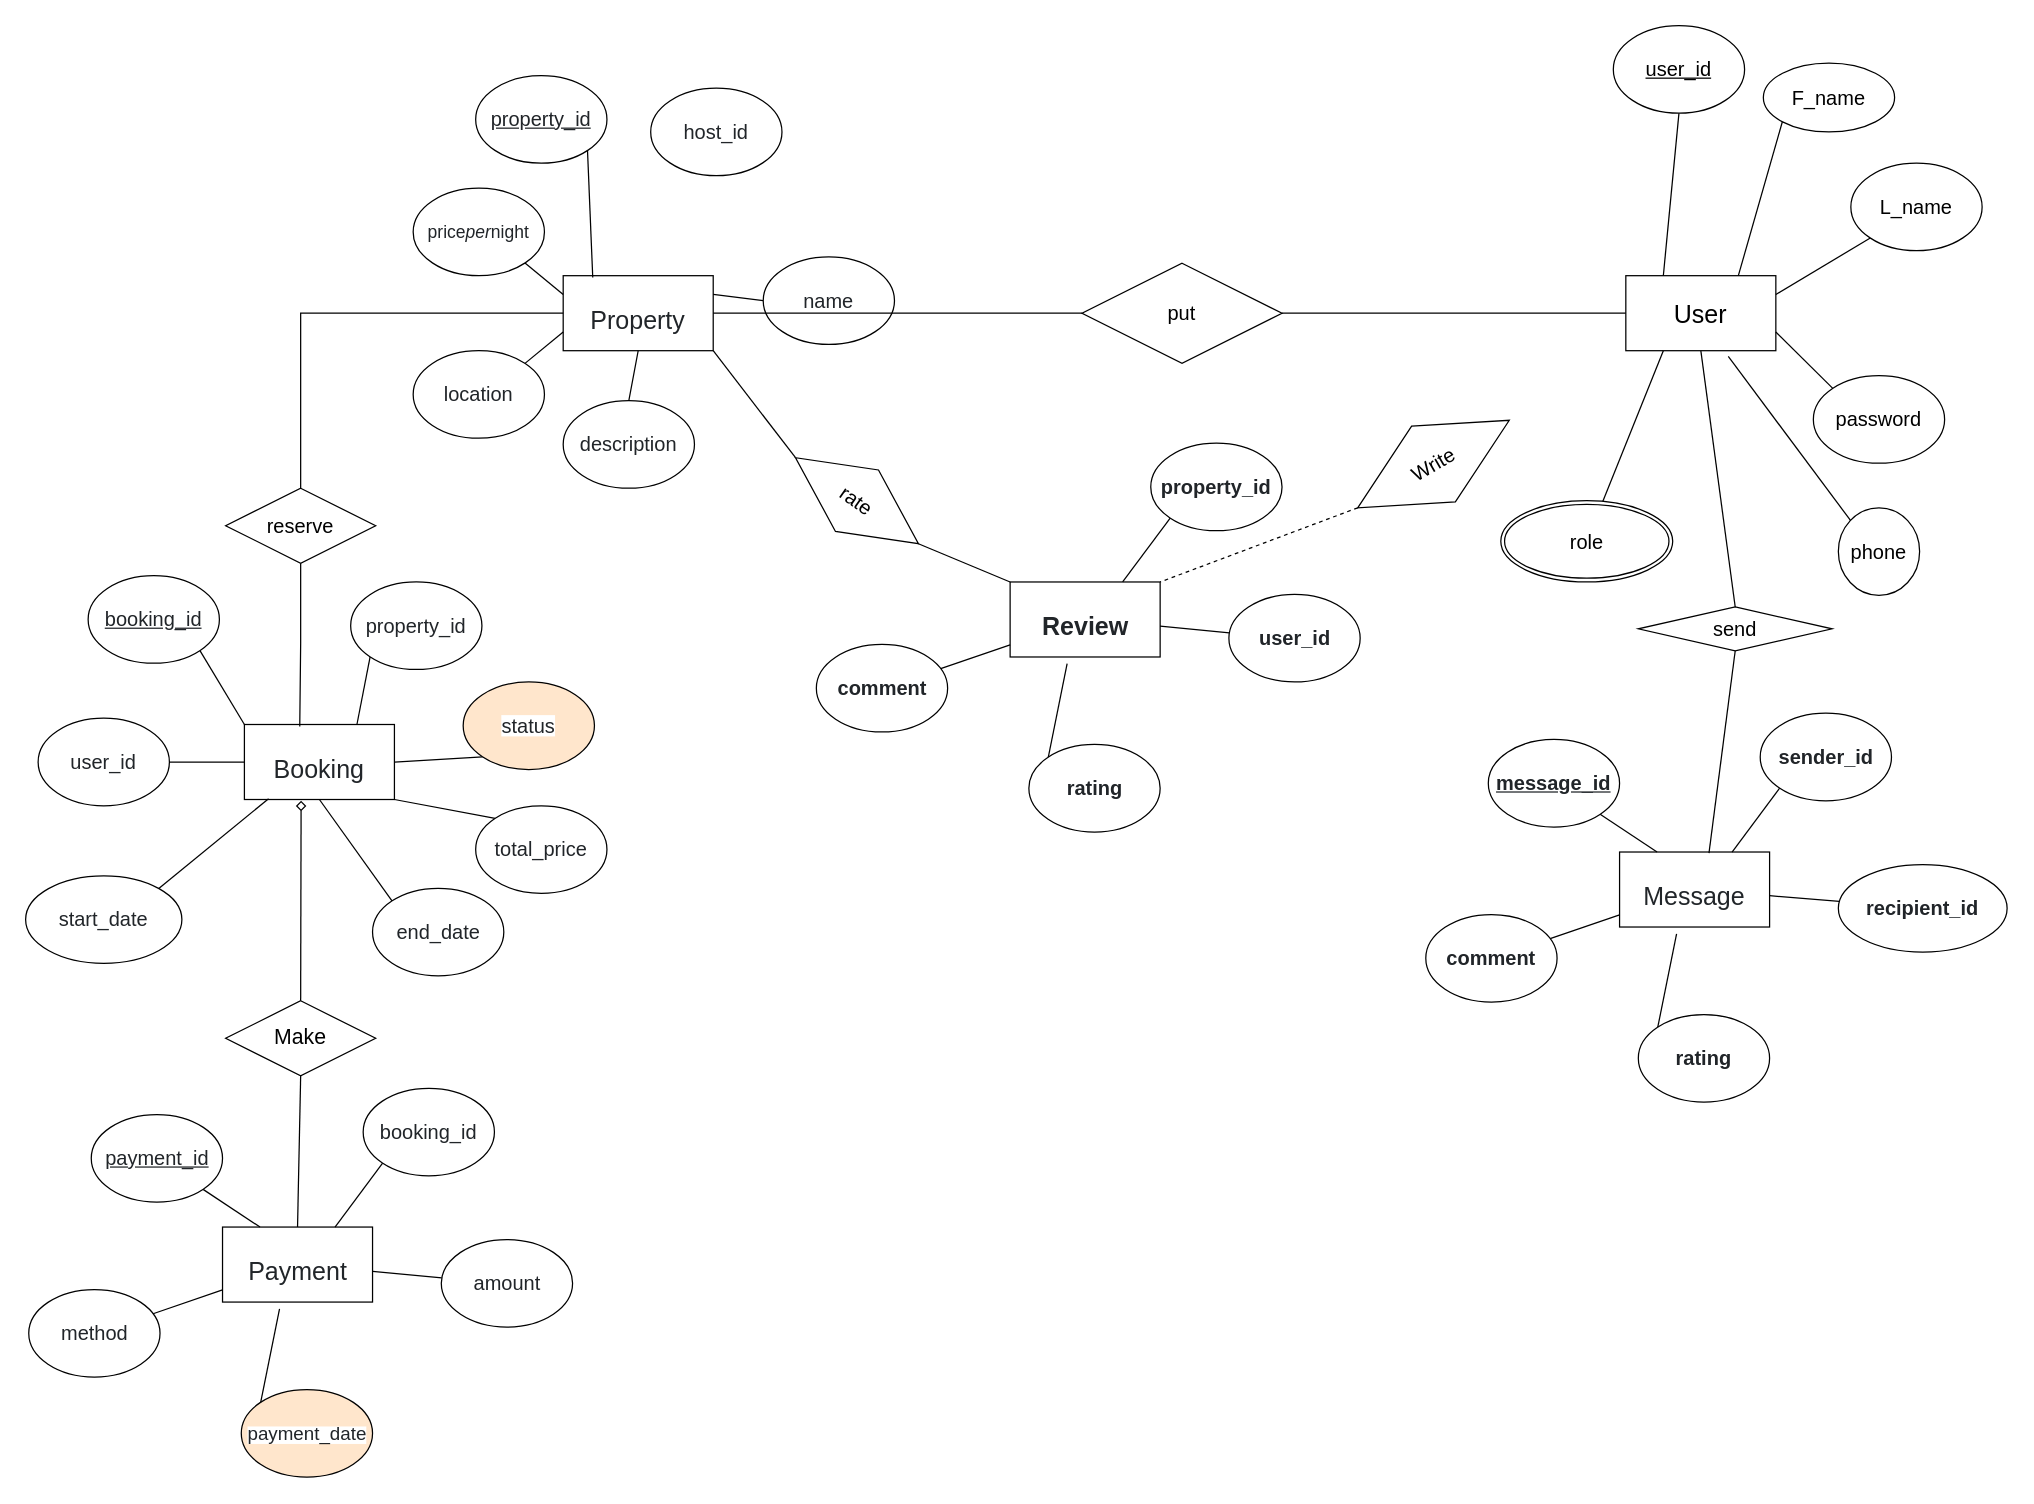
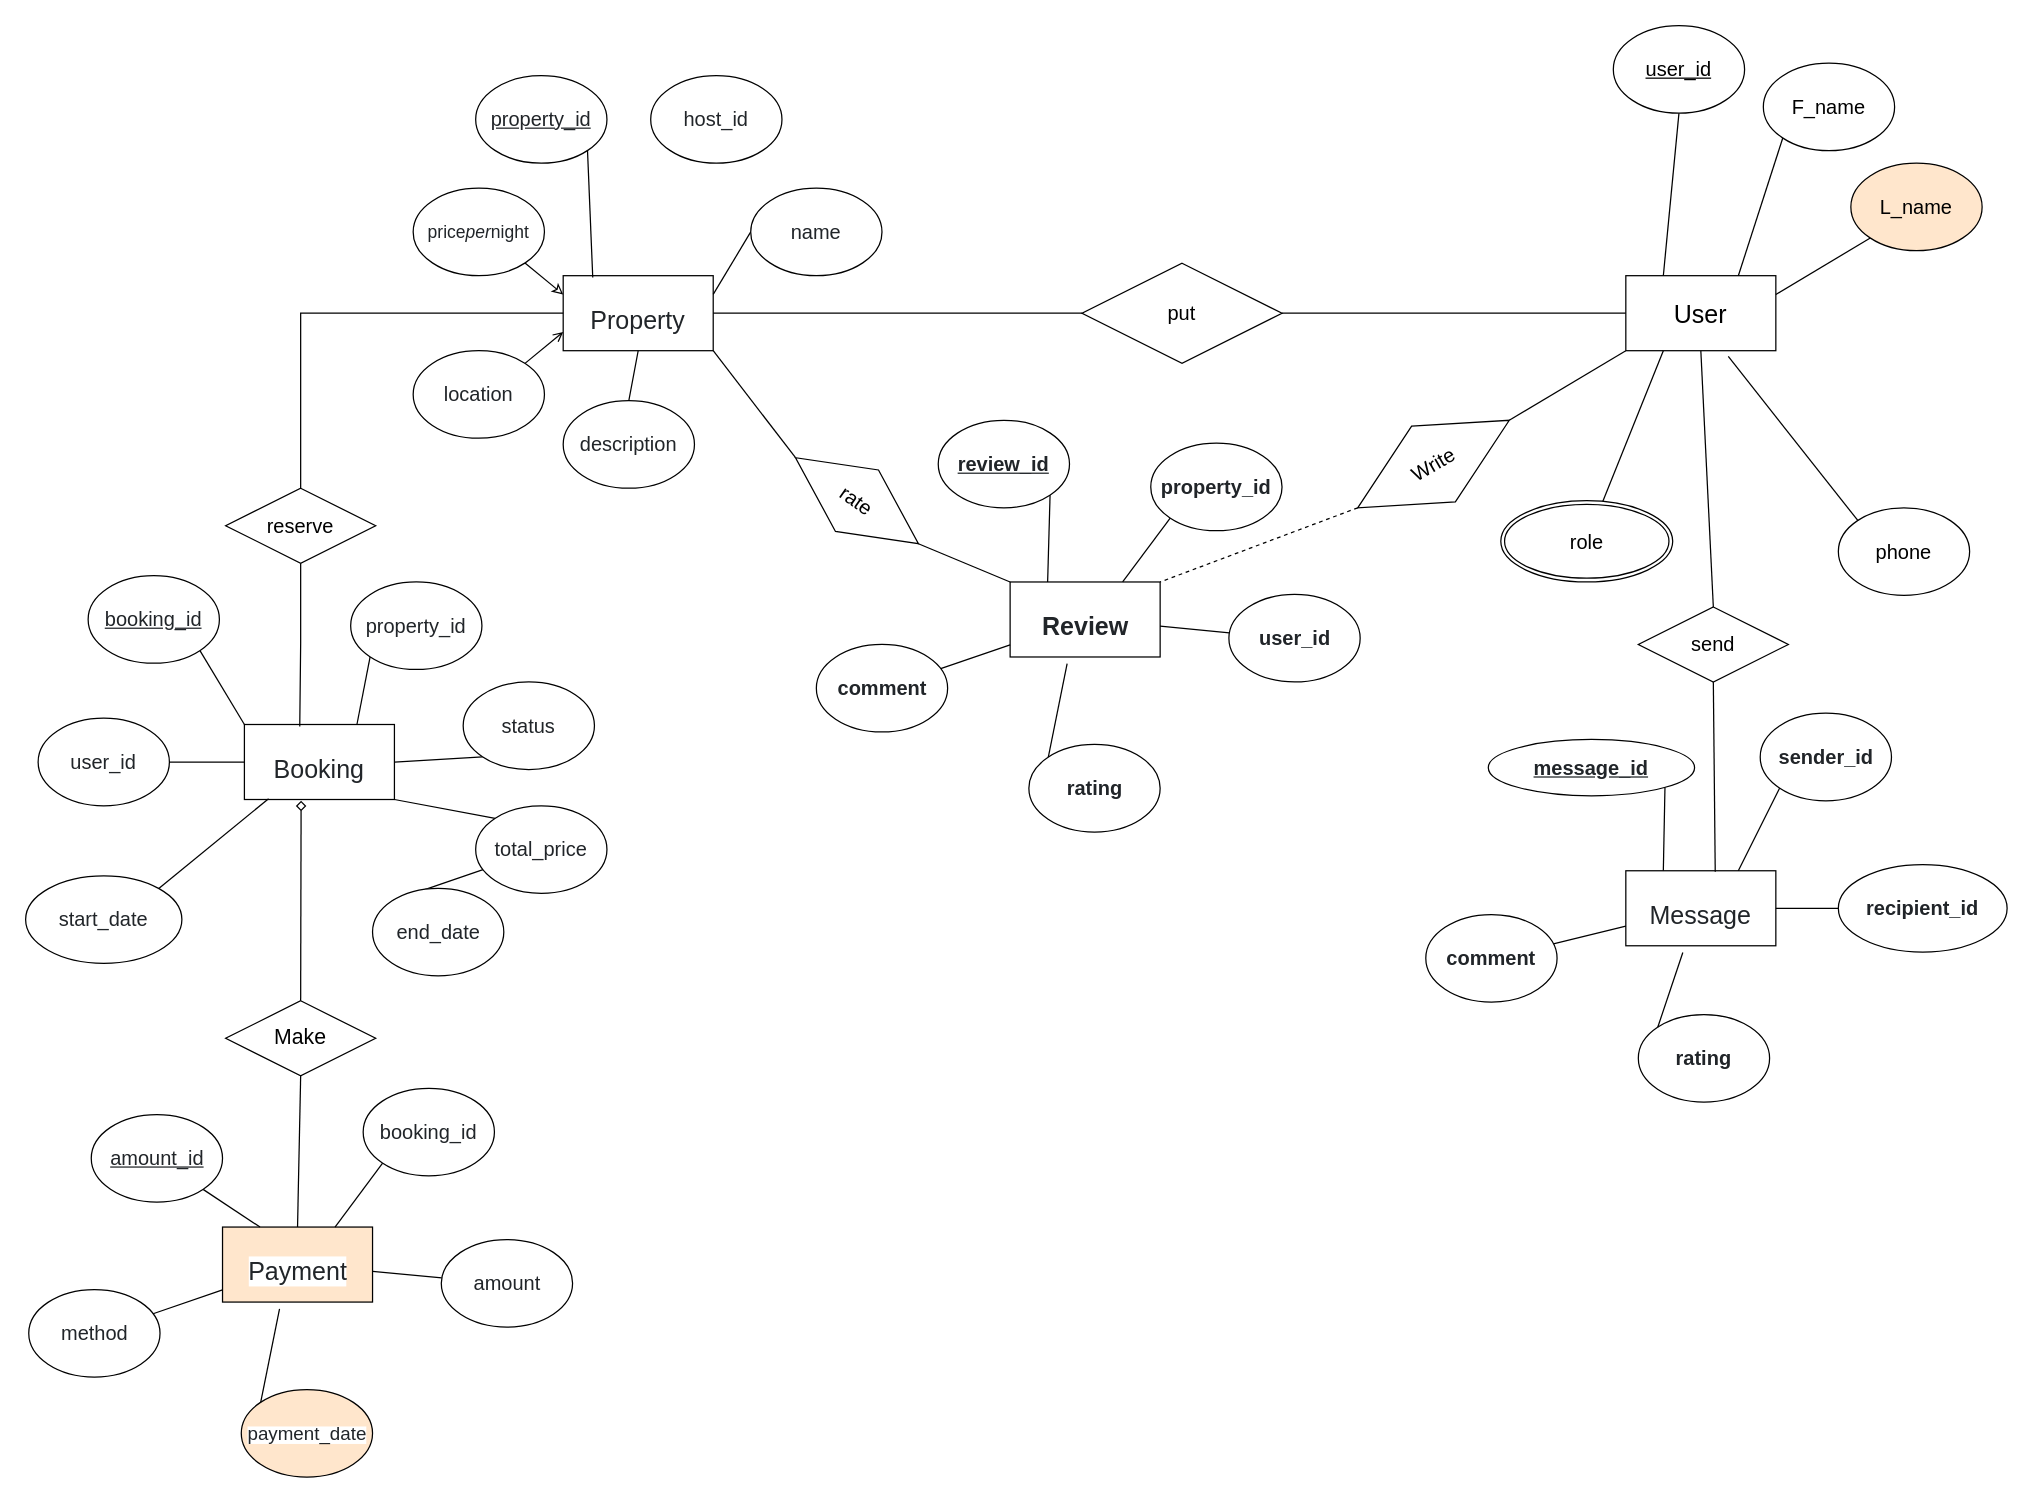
node "F_name": size 131x69 -> 131x88
node "host_id": moved (716, 132) -> (716, 119)
node "L_name": fillcolor #ffffff -> #ffe6cc
edge "pricepernight" -- "Property": arrowhead none -> classic
node "name": moved (829, 301) -> (816, 232)
edge "Property" -- "location": arrowhead none -> open
edge "User" -- "password": removed
edge "User" -- "Write": added
node "password": removed
node "review_id": added
edge "review_id" -- "Review": added
node "phone": size 81x88 -> 131x88
node "send": size 194x44 -> 150x75
node "status": fillcolor #ffe6cc -> #ffffff
node "message_id": size 131x88 -> 206x56
edge "Booking" -- "end_date": now "total_price" -- "end_date"
node "Message": moved (1694, 889) -> (1701, 908)
node "payment_id": label "payment_id" -> "amount_id"
node "Payment": fillcolor #ffffff -> #ffe6cc
